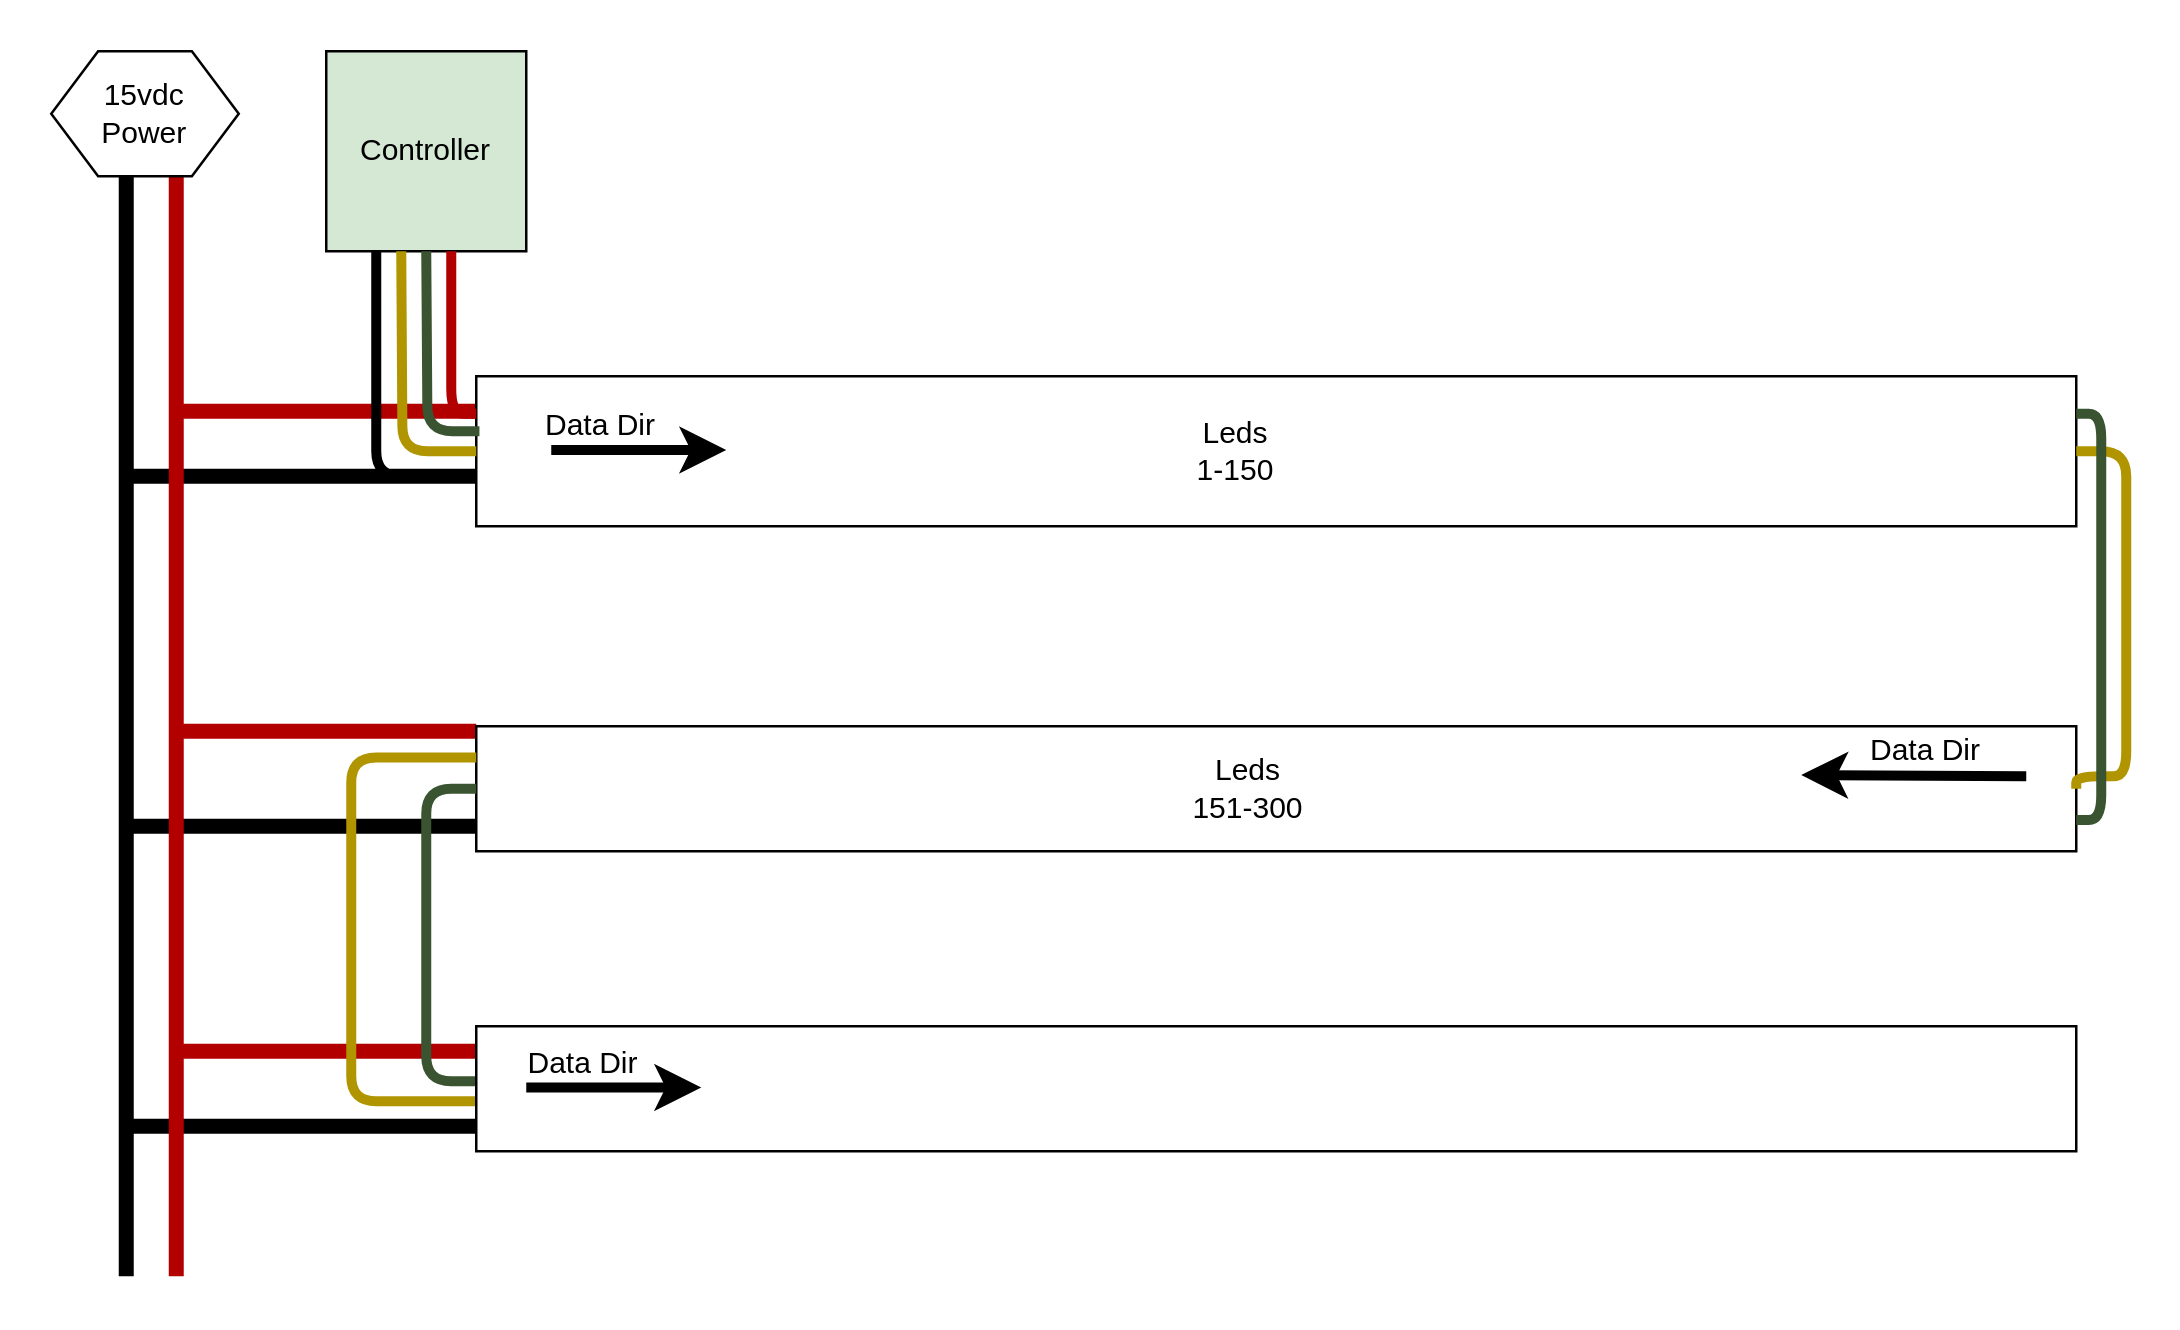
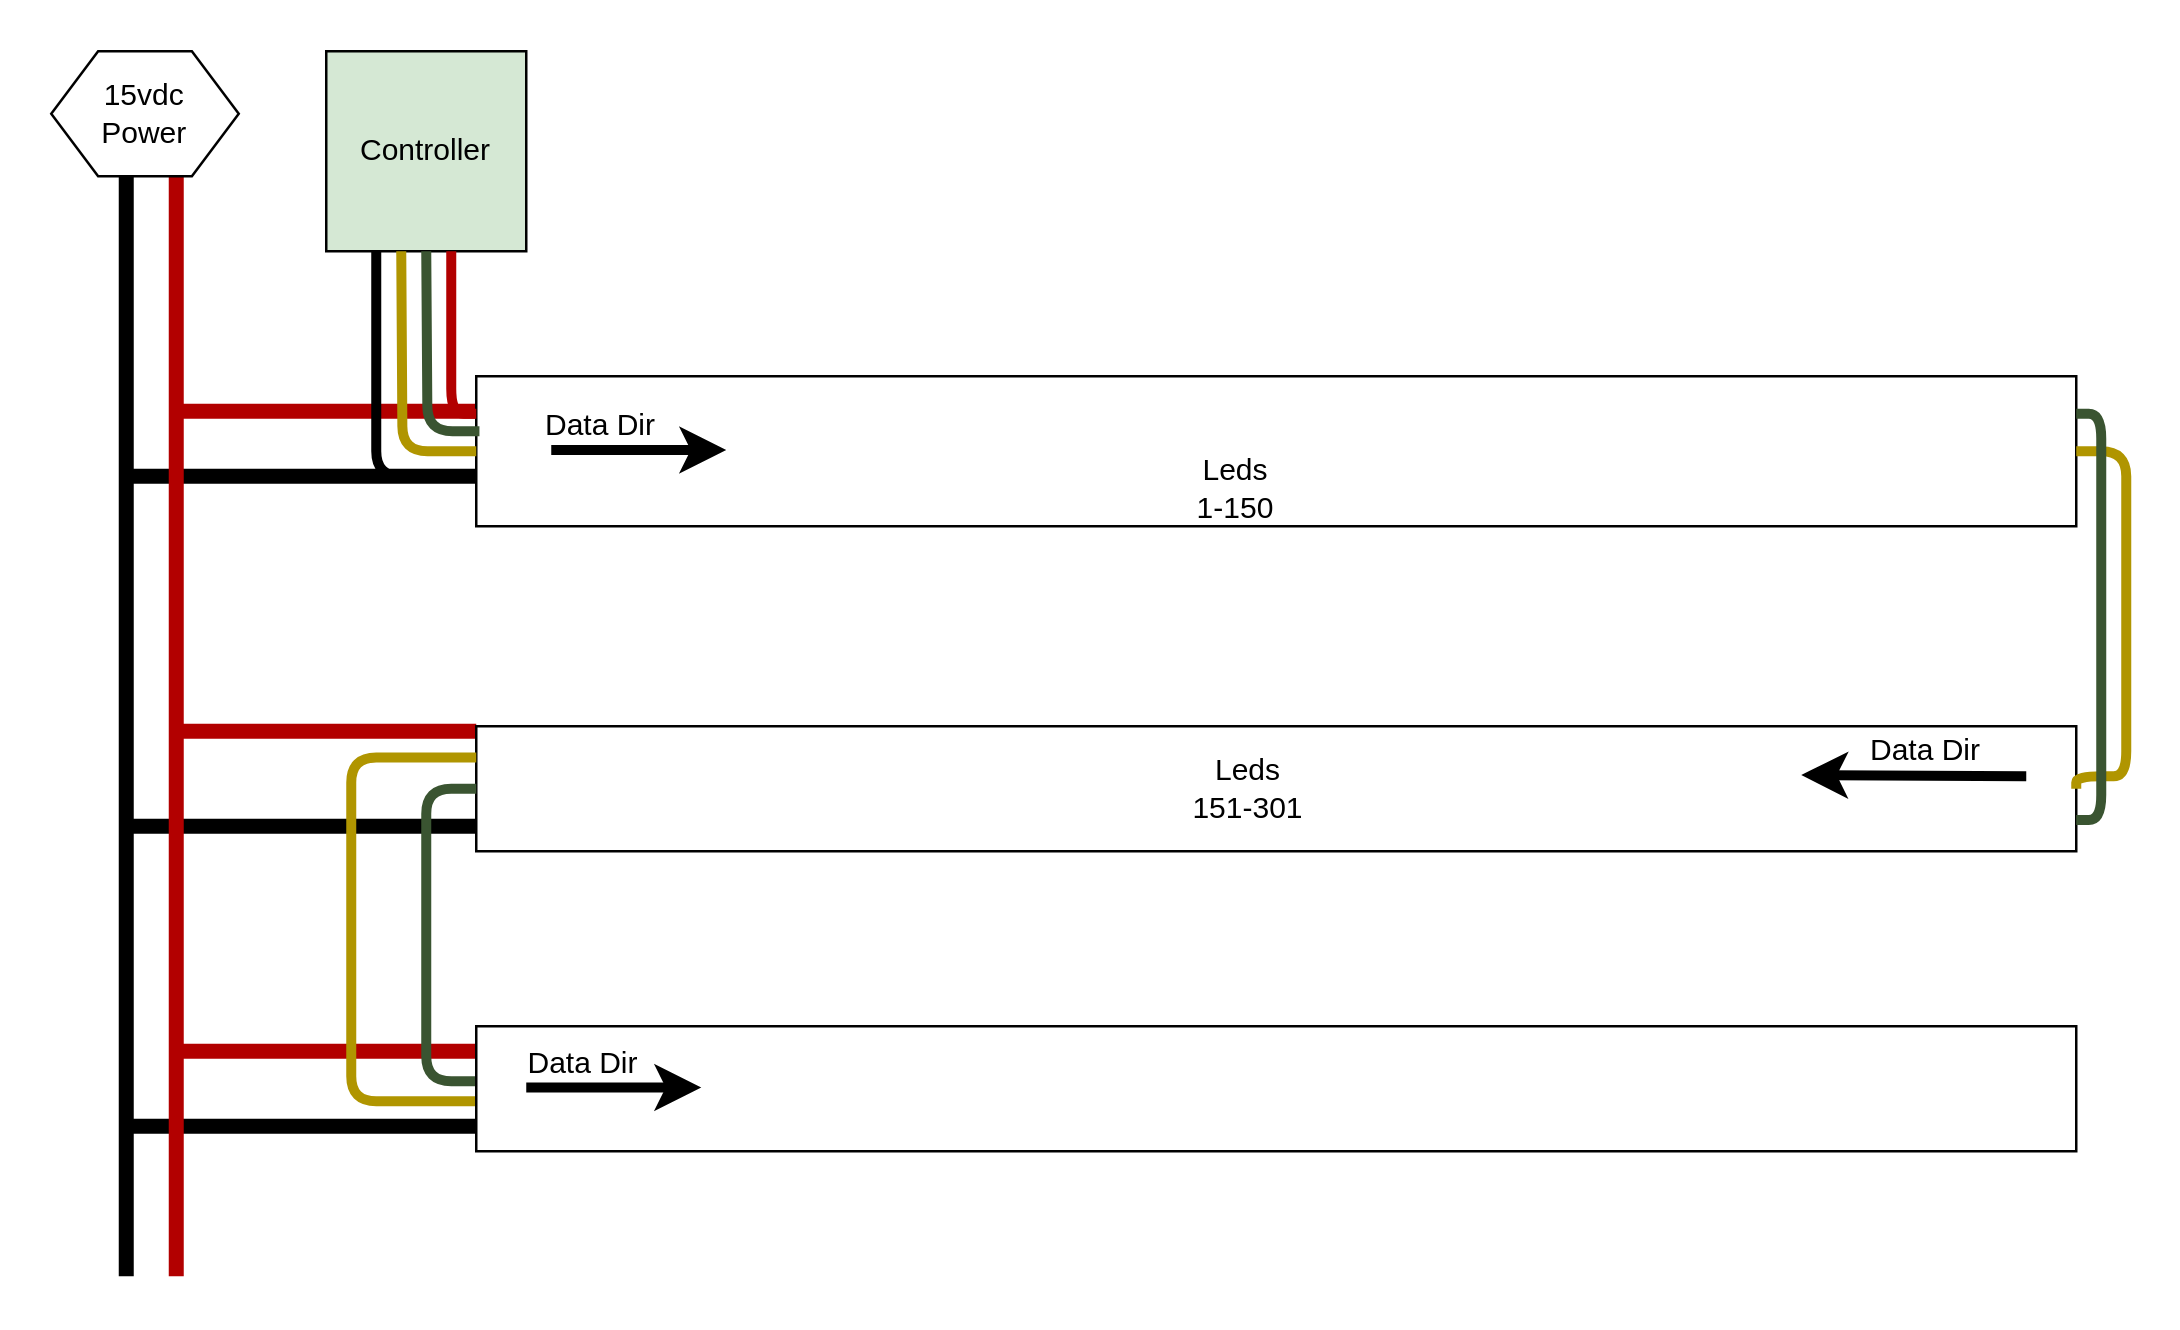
node "Leds 1-150": moved (1236, 451) -> (1236, 489)
node "Leds 151-300": label "Leds 151-300" -> "Leds 151-301"
